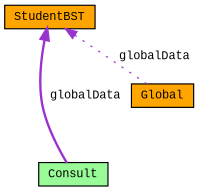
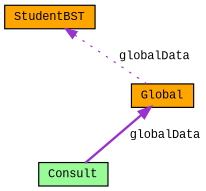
edge "Consult" -> "StudentBST": now "Consult" -> "Global"
